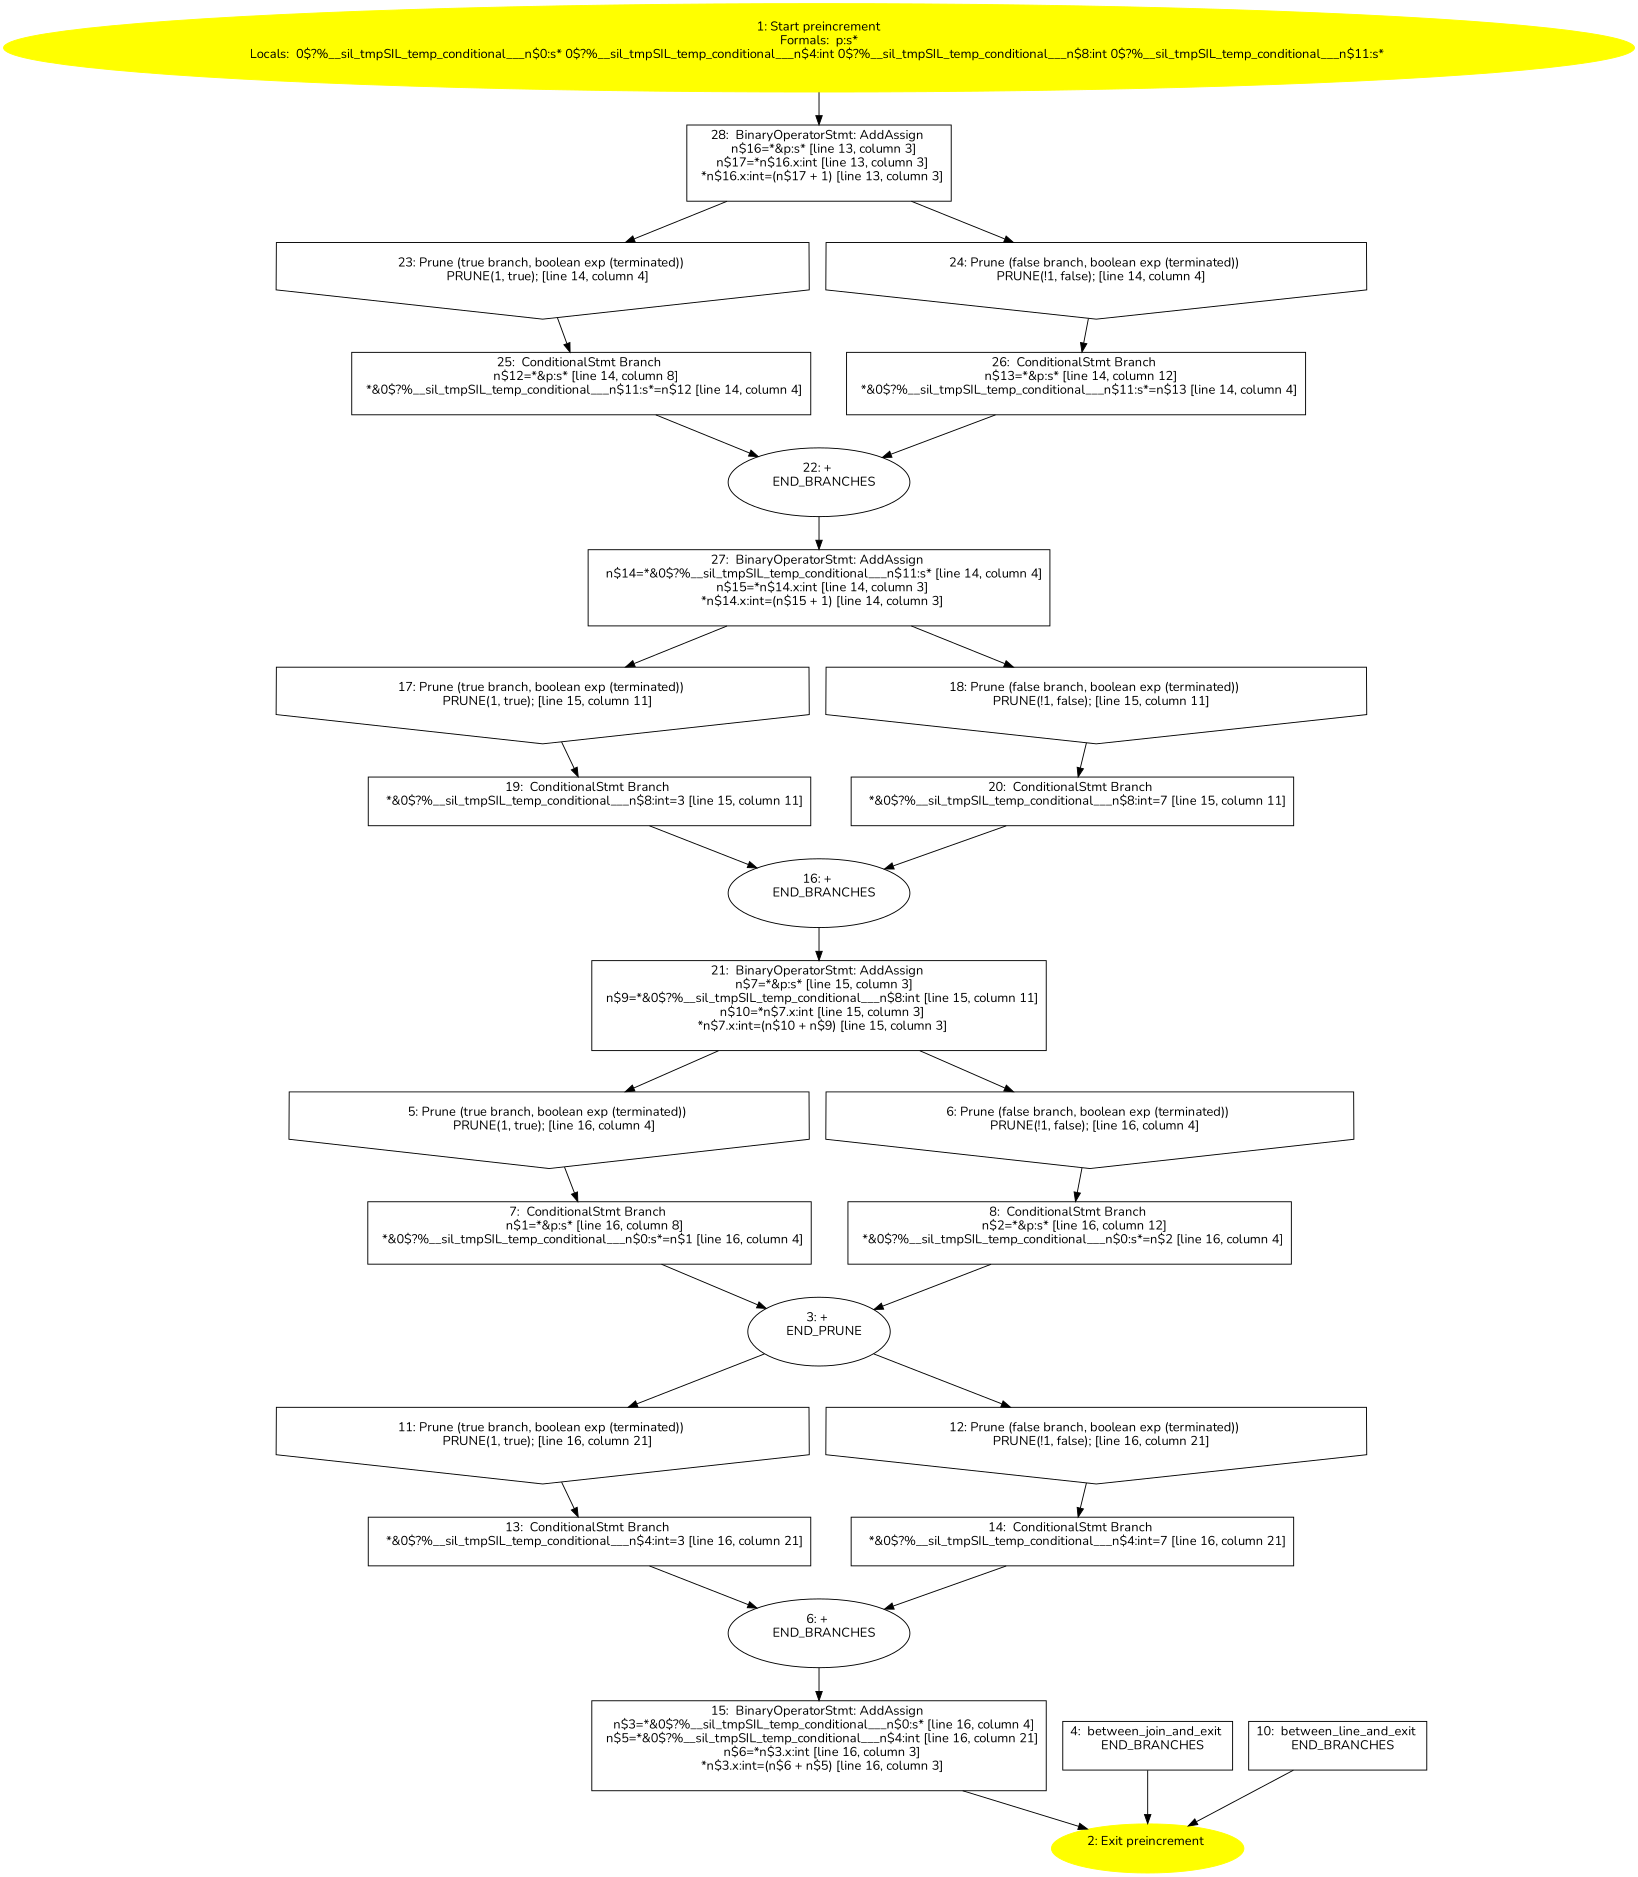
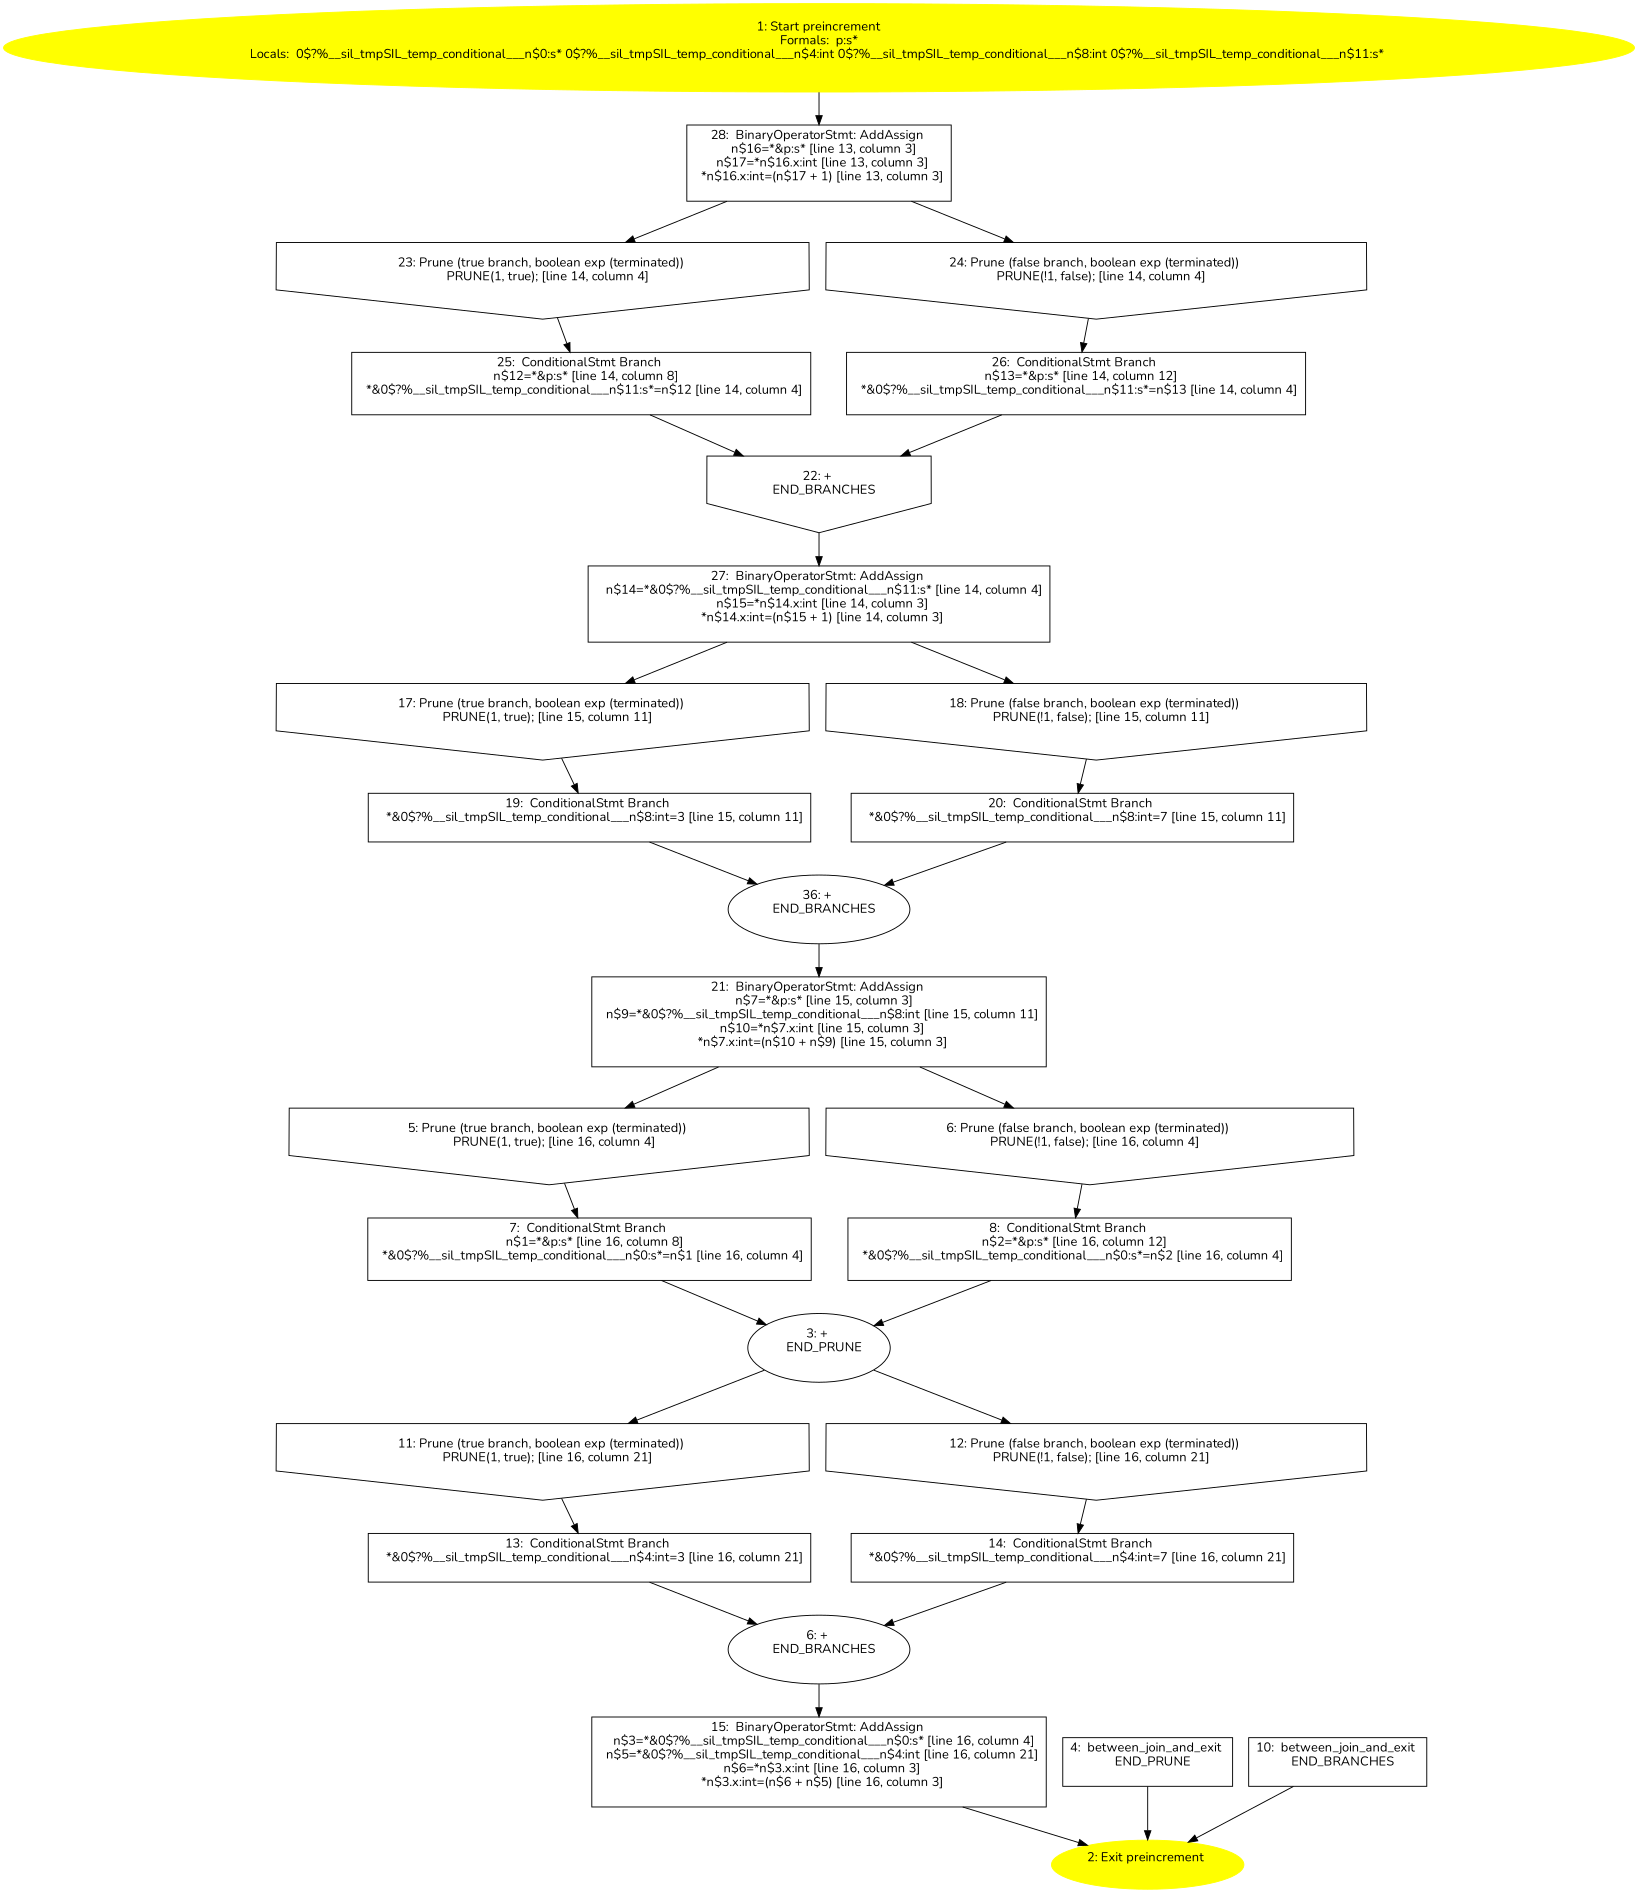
node "22: + END_BRANCHES": shape ellipse -> invhouse
node "16: + END_BRANCHES": label "16: + END_BRANCHES" -> "36: + END_BRANCHES"
node "4:  between_join_and_exit END_BRANCHES": label "4:  between_join_and_exit END_BRANCHES" -> "4:  between_join_and_exit END_PRUNE"
node "10:  between_line_and_exit END_BRANCHES": label "10:  between_line_and_exit END_BRANCHES" -> "10:  between_join_and_exit END_BRANCHES"
